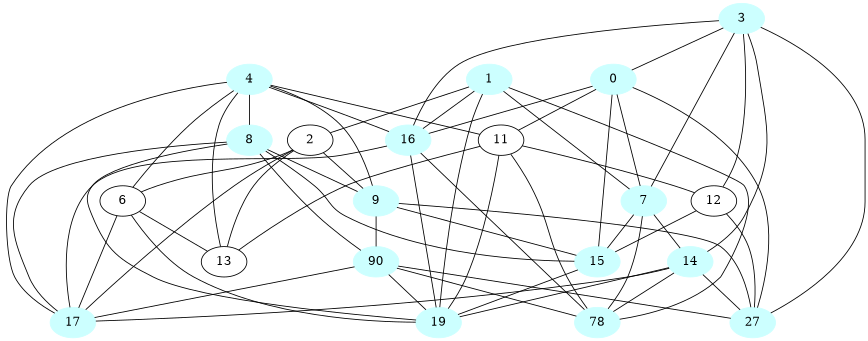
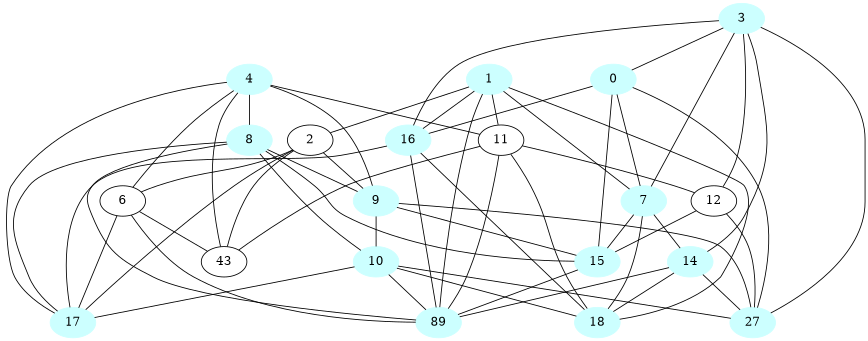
edge "4" -- "16": removed
edge "0" -- "11": now "1" -- "11"
node "13": label "13" -> "43"
node "90": label "90" -> "10"
edge "14" -- "17": removed
node "19": label "19" -> "89"
node "78": label "78" -> "18"
